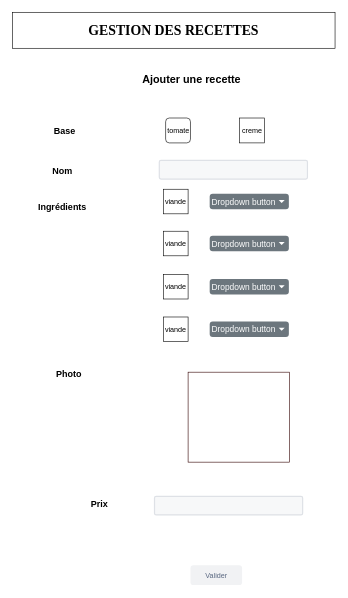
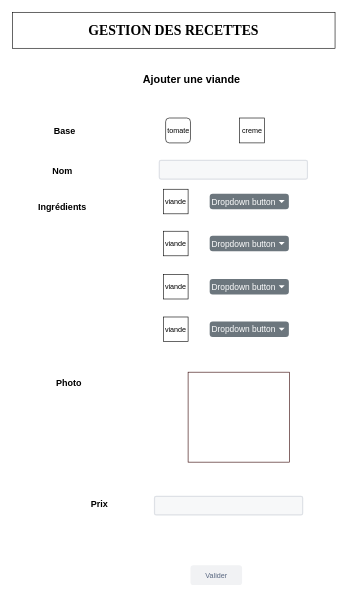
node "Ajouter une recette": label "Ajouter une recette" -> "Ajouter une viande"
node "Photo": moved (69, 373) -> (69, 382)
